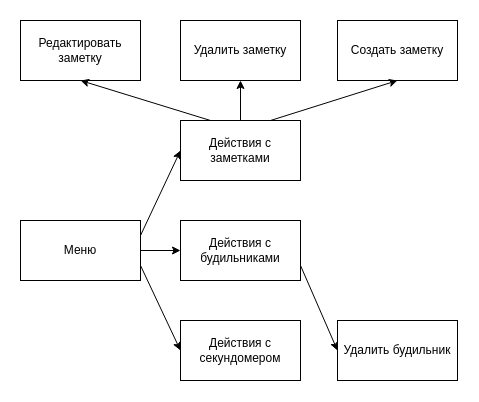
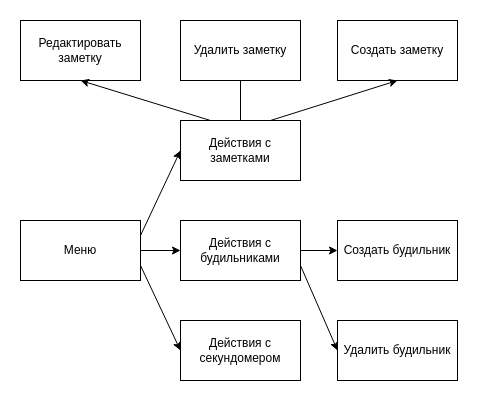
edge "Действия с заметками" -> "Удалить заметку": arrowhead classic -> none
edge "Действия с будильниками" -> "Создать будильник": added
node "Создать будильник": added
